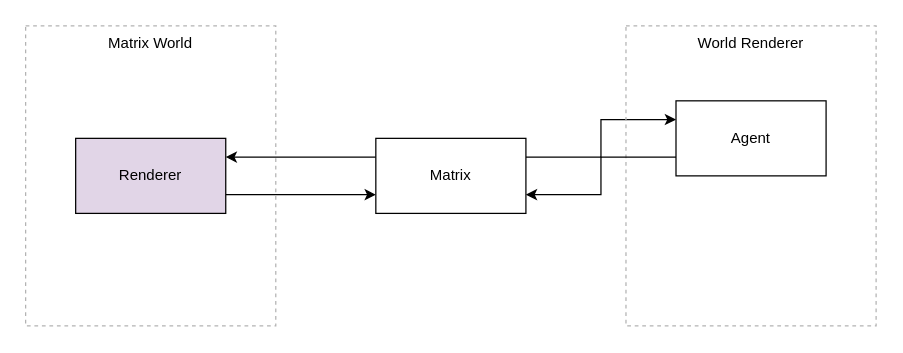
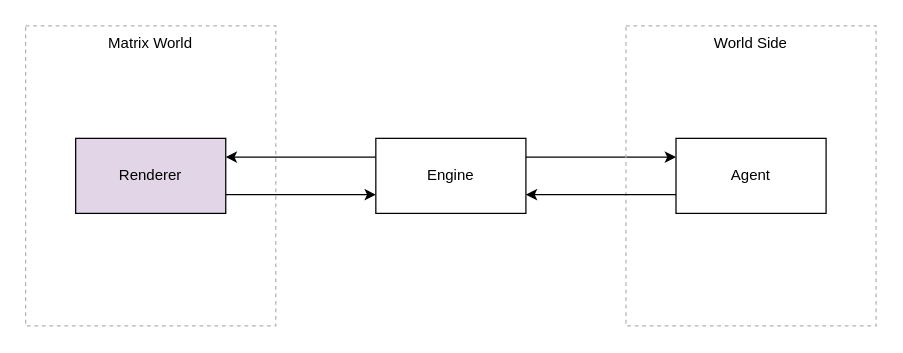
node "World Renderer": label "World Renderer" -> "World Side"
node "Agent": moved (751, 138) -> (751, 176)
node "Matrix": label "Matrix" -> "Engine"
